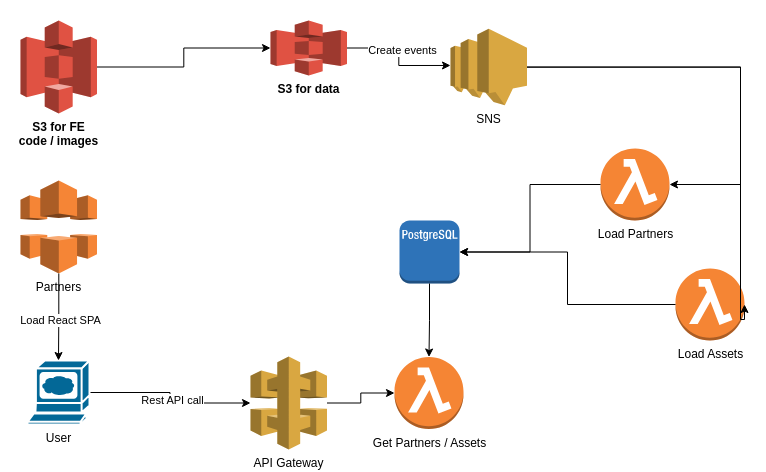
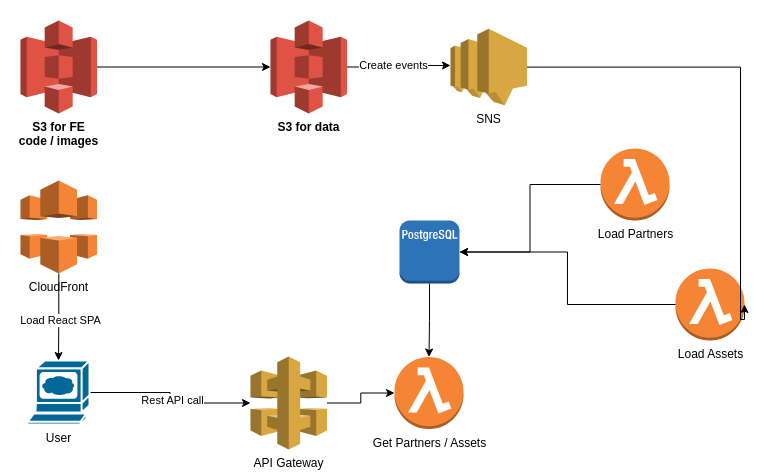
node "S3 for data": size 77x55 -> 77x93
edge "SNS" -> "Load Partners": removed
node "Partners": label "Partners" -> "CloudFront"
